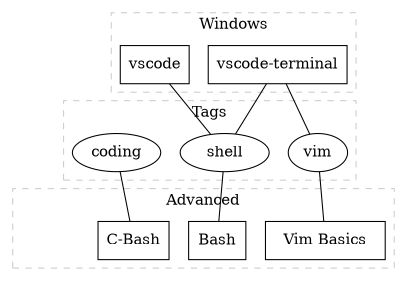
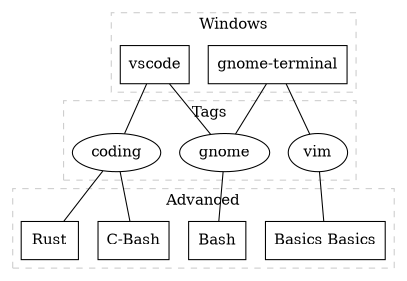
node "vscode-terminal": label "vscode-terminal" -> "gnome-terminal"
edge "vscode" -- "coding": added
node "shell": label "shell" -> "gnome"
node "Rust": added
node "Vim Basics": label "Vim Basics" -> "Basics Basics"
